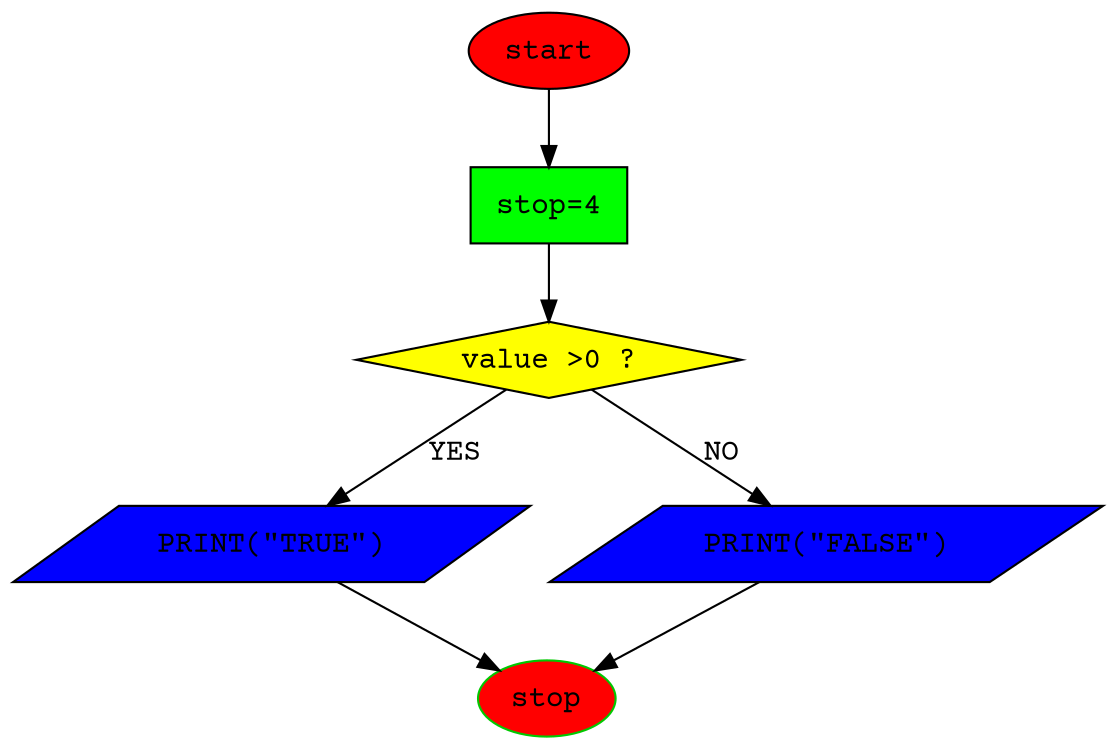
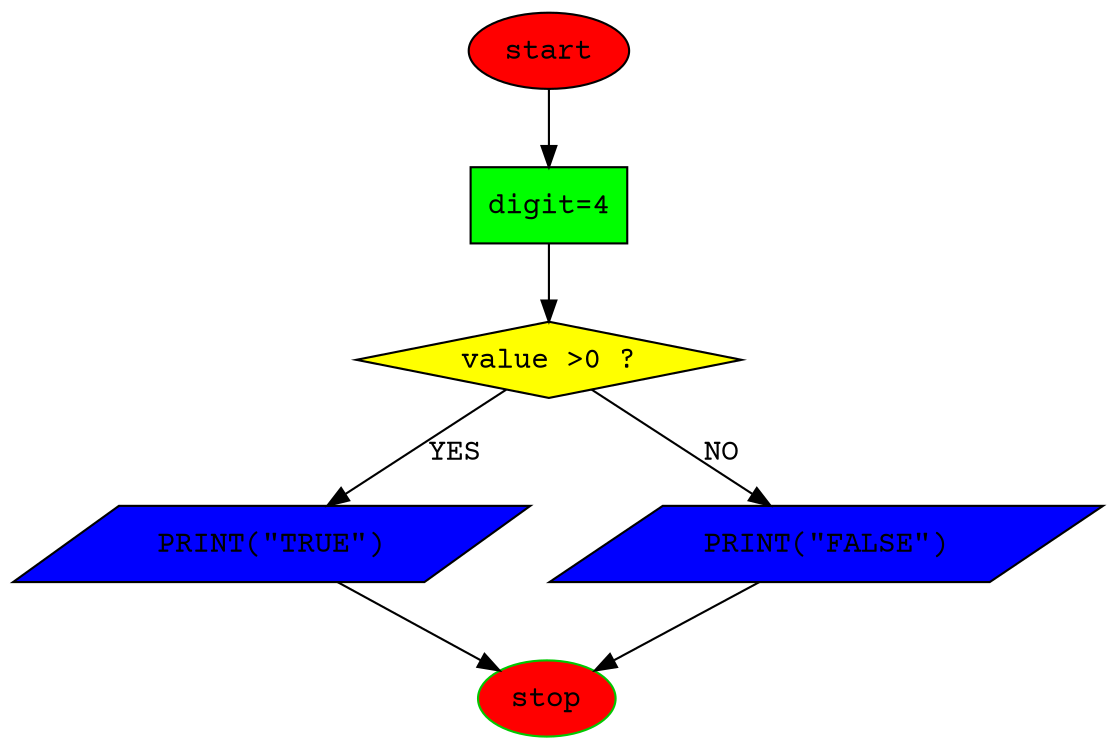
node "stop=4": label "stop=4" -> "digit=4"
